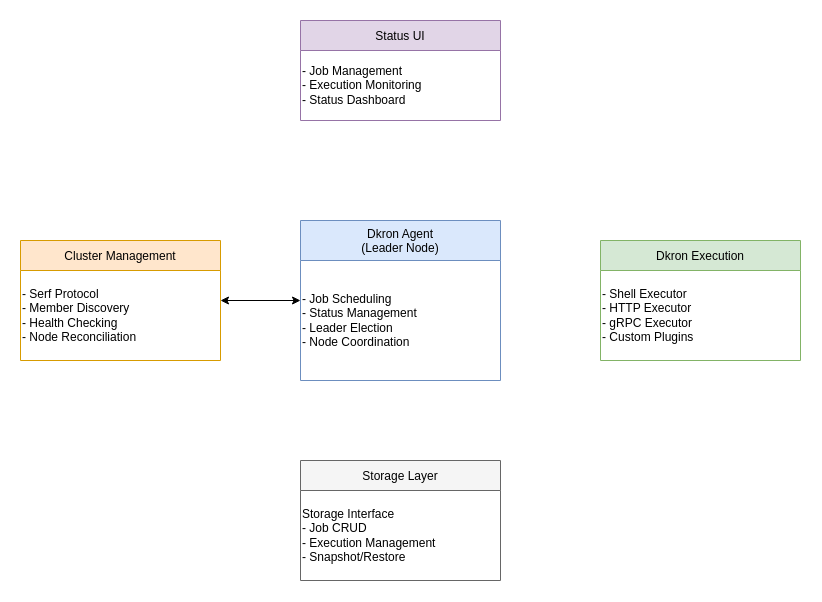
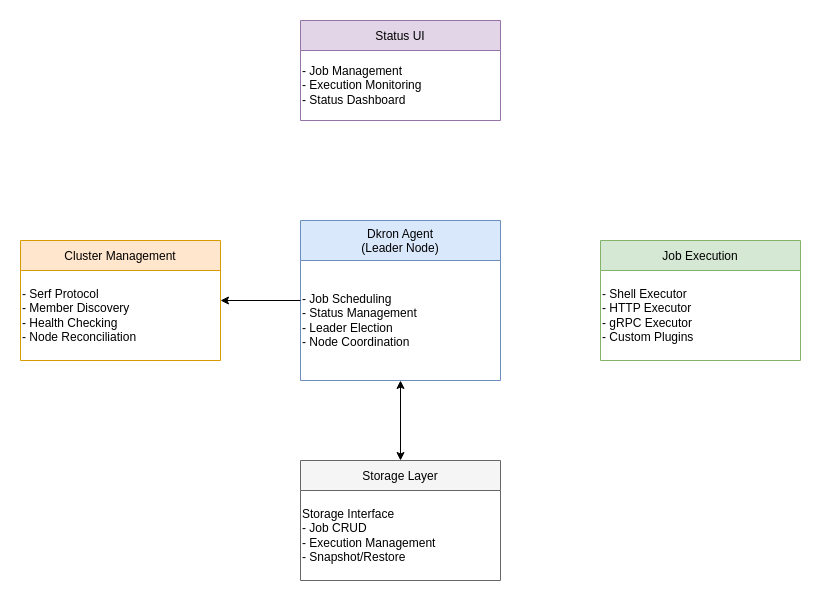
node "Dkron Execution": label "Dkron Execution" -> "Job Execution"
edge "Cluster Management" -- "Dkron Agent (Leader Node)": arrowhead classic -> none
edge "Dkron Agent (Leader Node)" -- "Storage Layer": added
